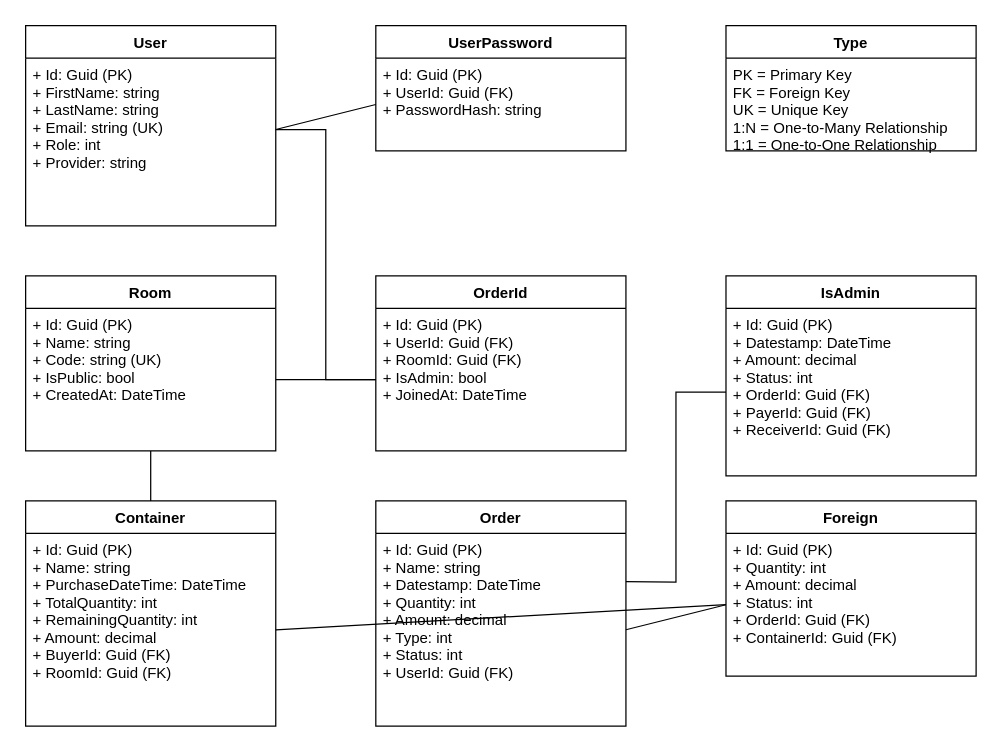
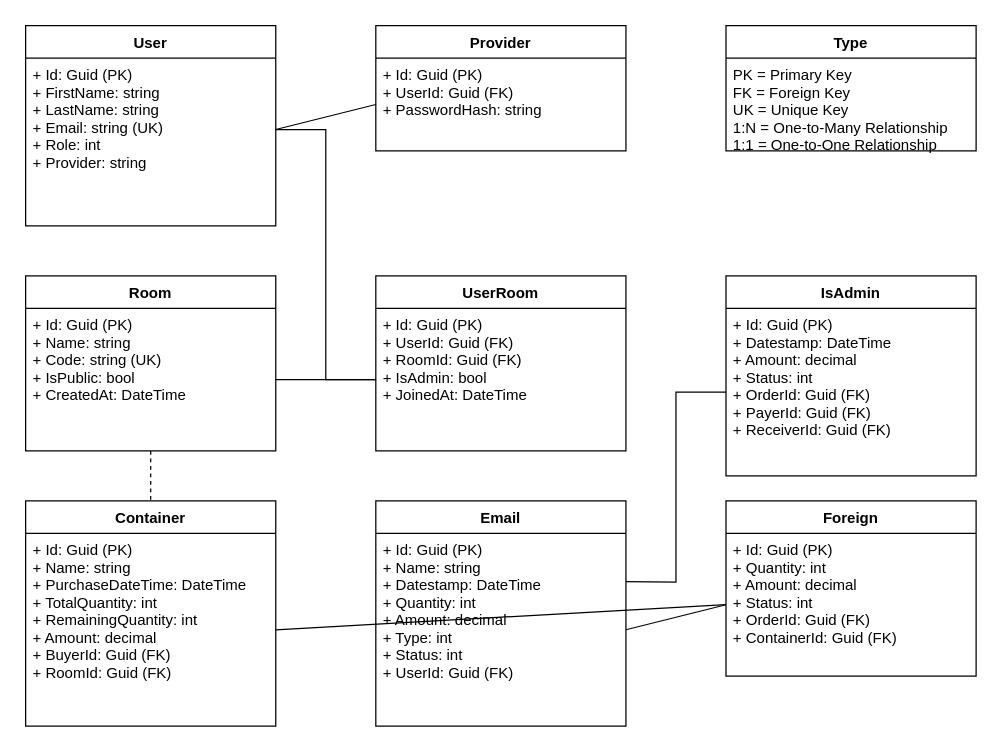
node "UserPassword": label "UserPassword" -> "Provider"
node "OrderId": label "OrderId" -> "UserRoom"
edge "Room" -- "Container": style solid -> dashed
node "Order": label "Order" -> "Email"
